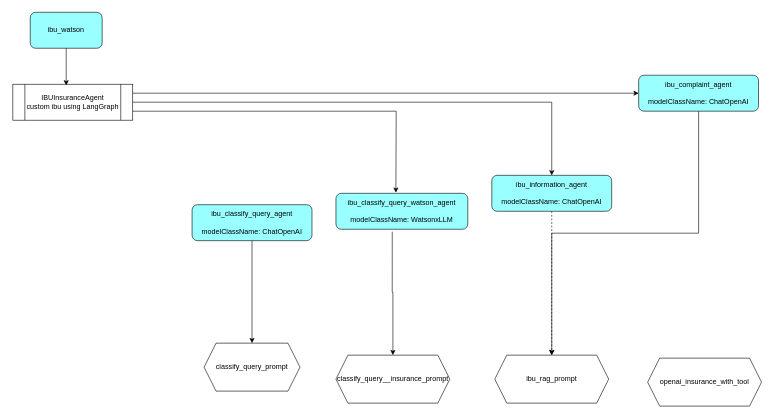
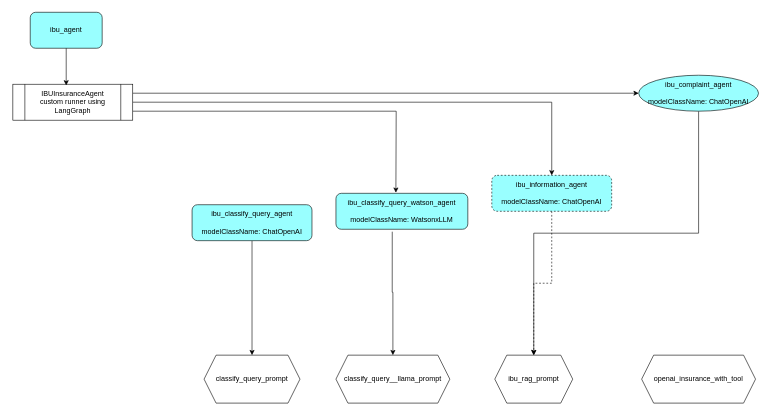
node "ibu_watson": label "ibu_watson" -> "ibu_agent"
node "ibu_complaint_agent modelClassName: ChatOpenAI": shape rounded rectangle -> ellipse
node "IBUInsuranceAgent custom ibu using LangGraph": label "IBUInsuranceAgent custom ibu using LangGraph" -> "IBUInsuranceAgent custom runner using LangGraph"
node "ibu_information_agent modelClassName: ChatOpenAI": style solid -> dashed
node "classify_query_prompt": moved (252, 368) -> (252, 380)
node "classify_query__insurance_prompt": label "classify_query__insurance_prompt" -> "classify_query__llama_prompt"
node "ibu_rag_prompt": size 114x48 -> 78x48
node "openai_insurance_with_tool": moved (705, 383) -> (699, 380)
